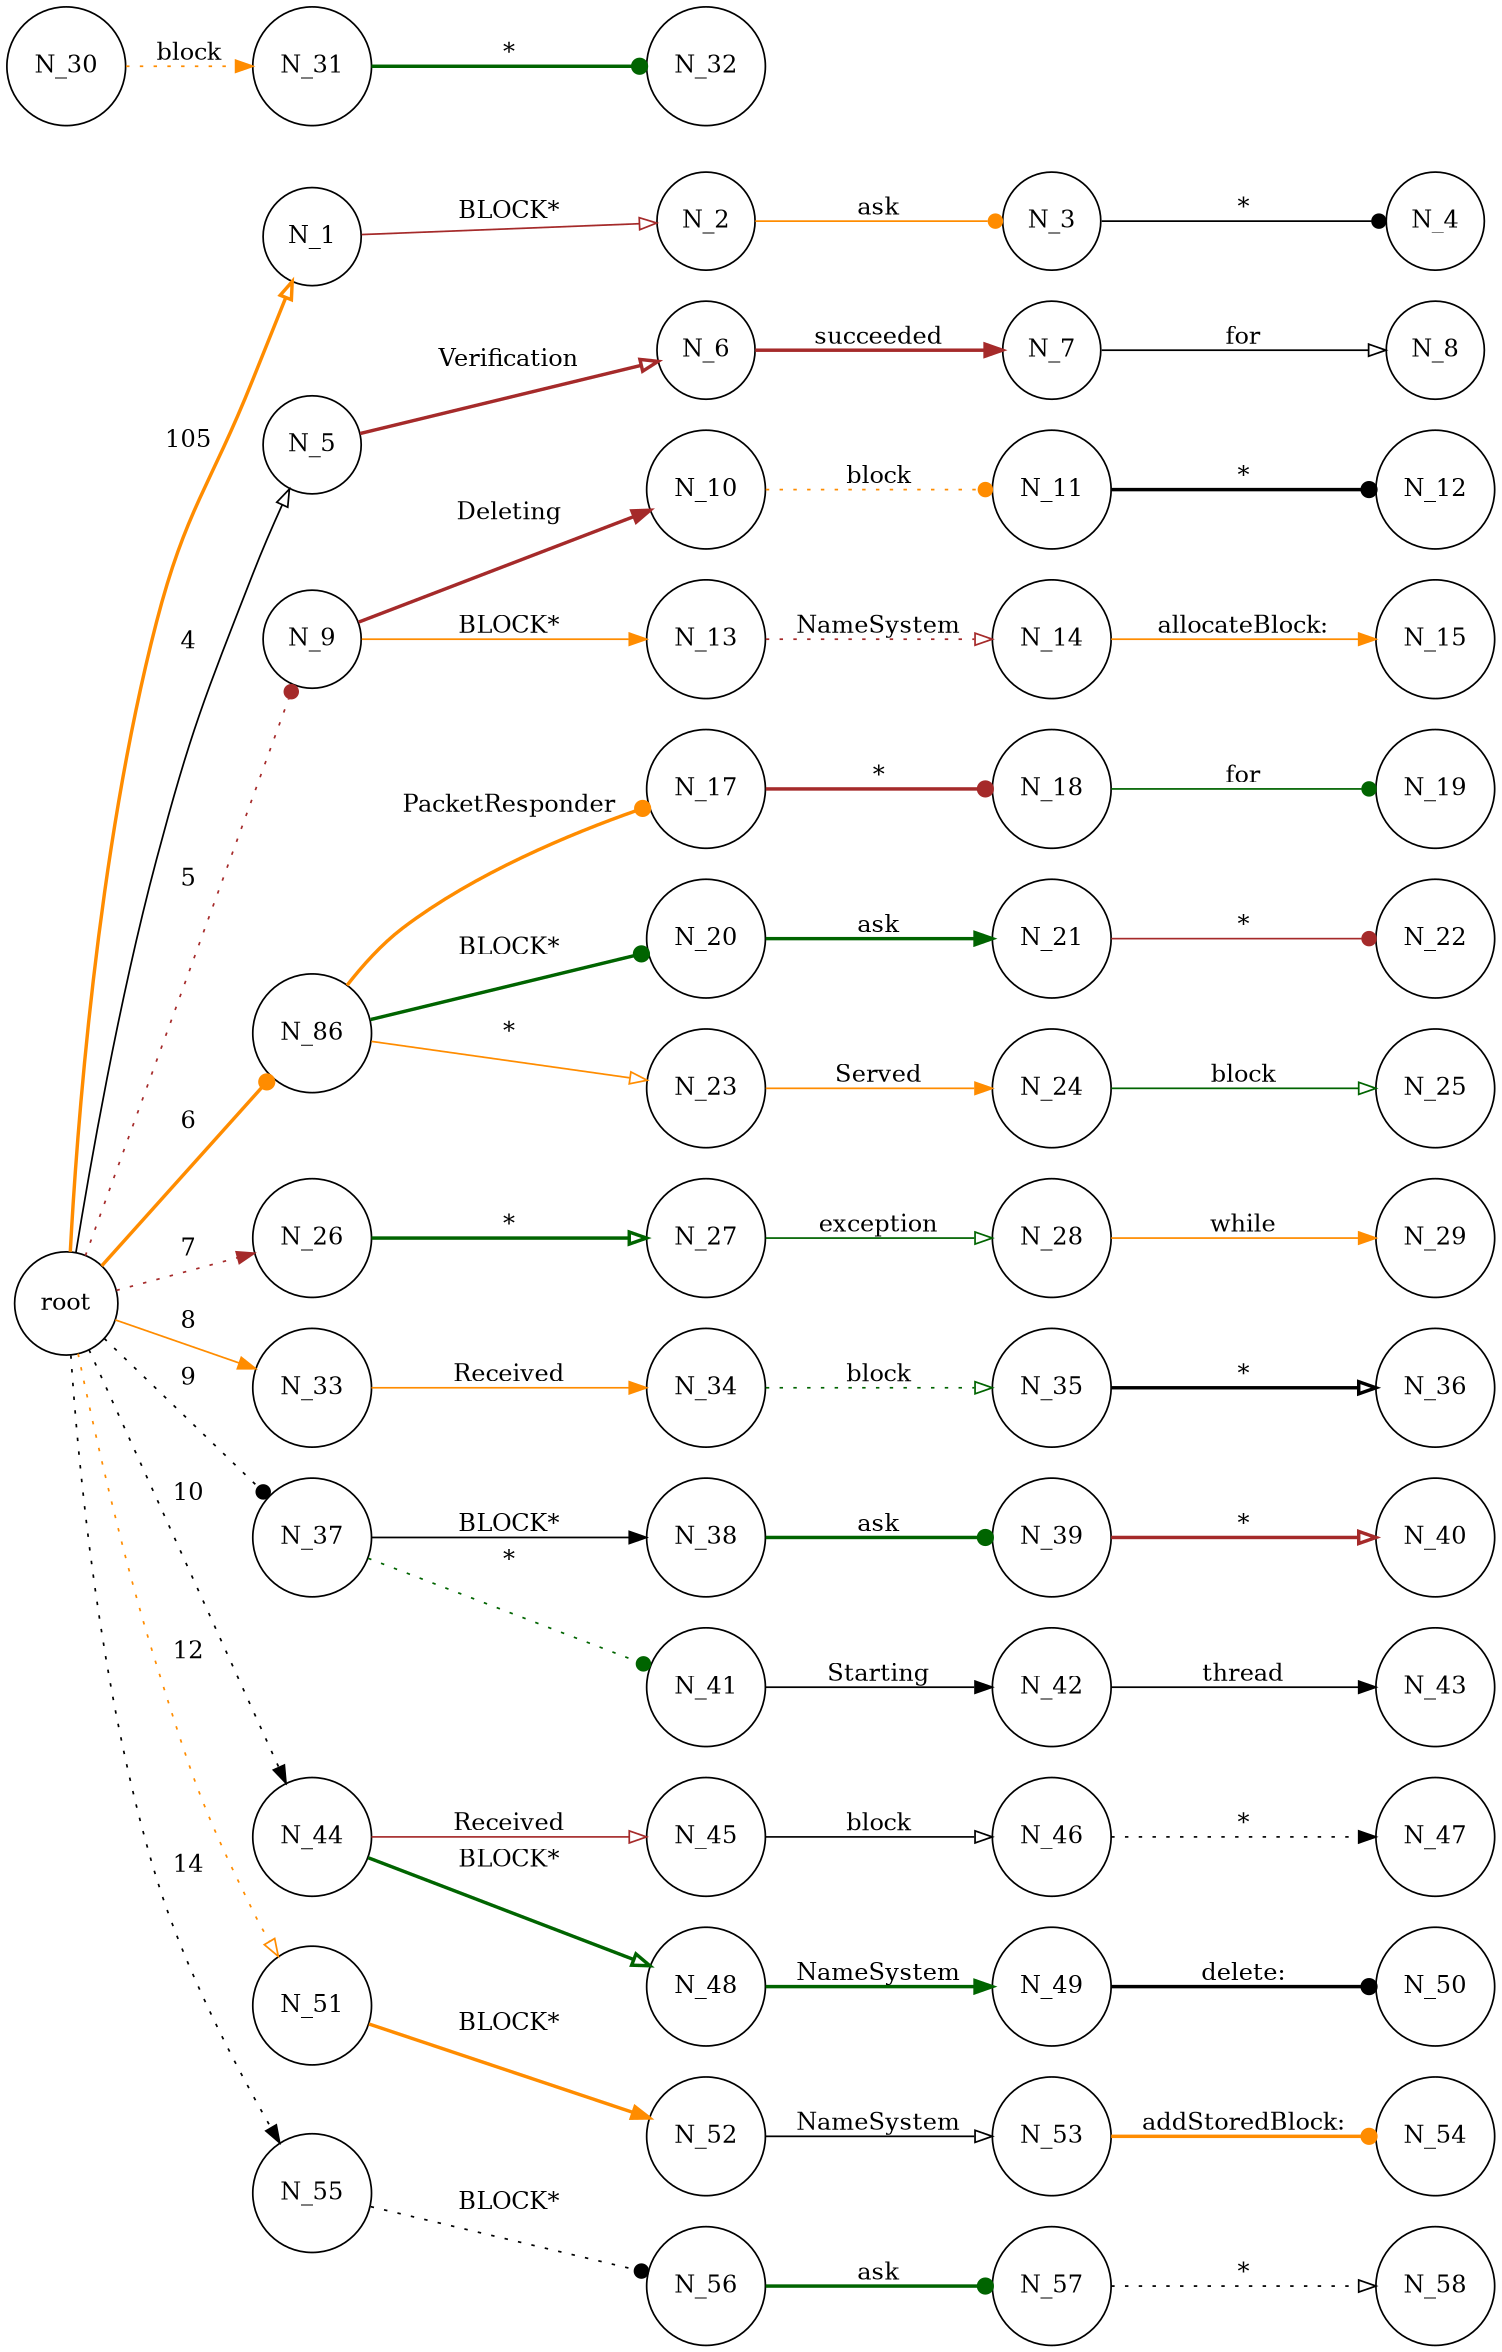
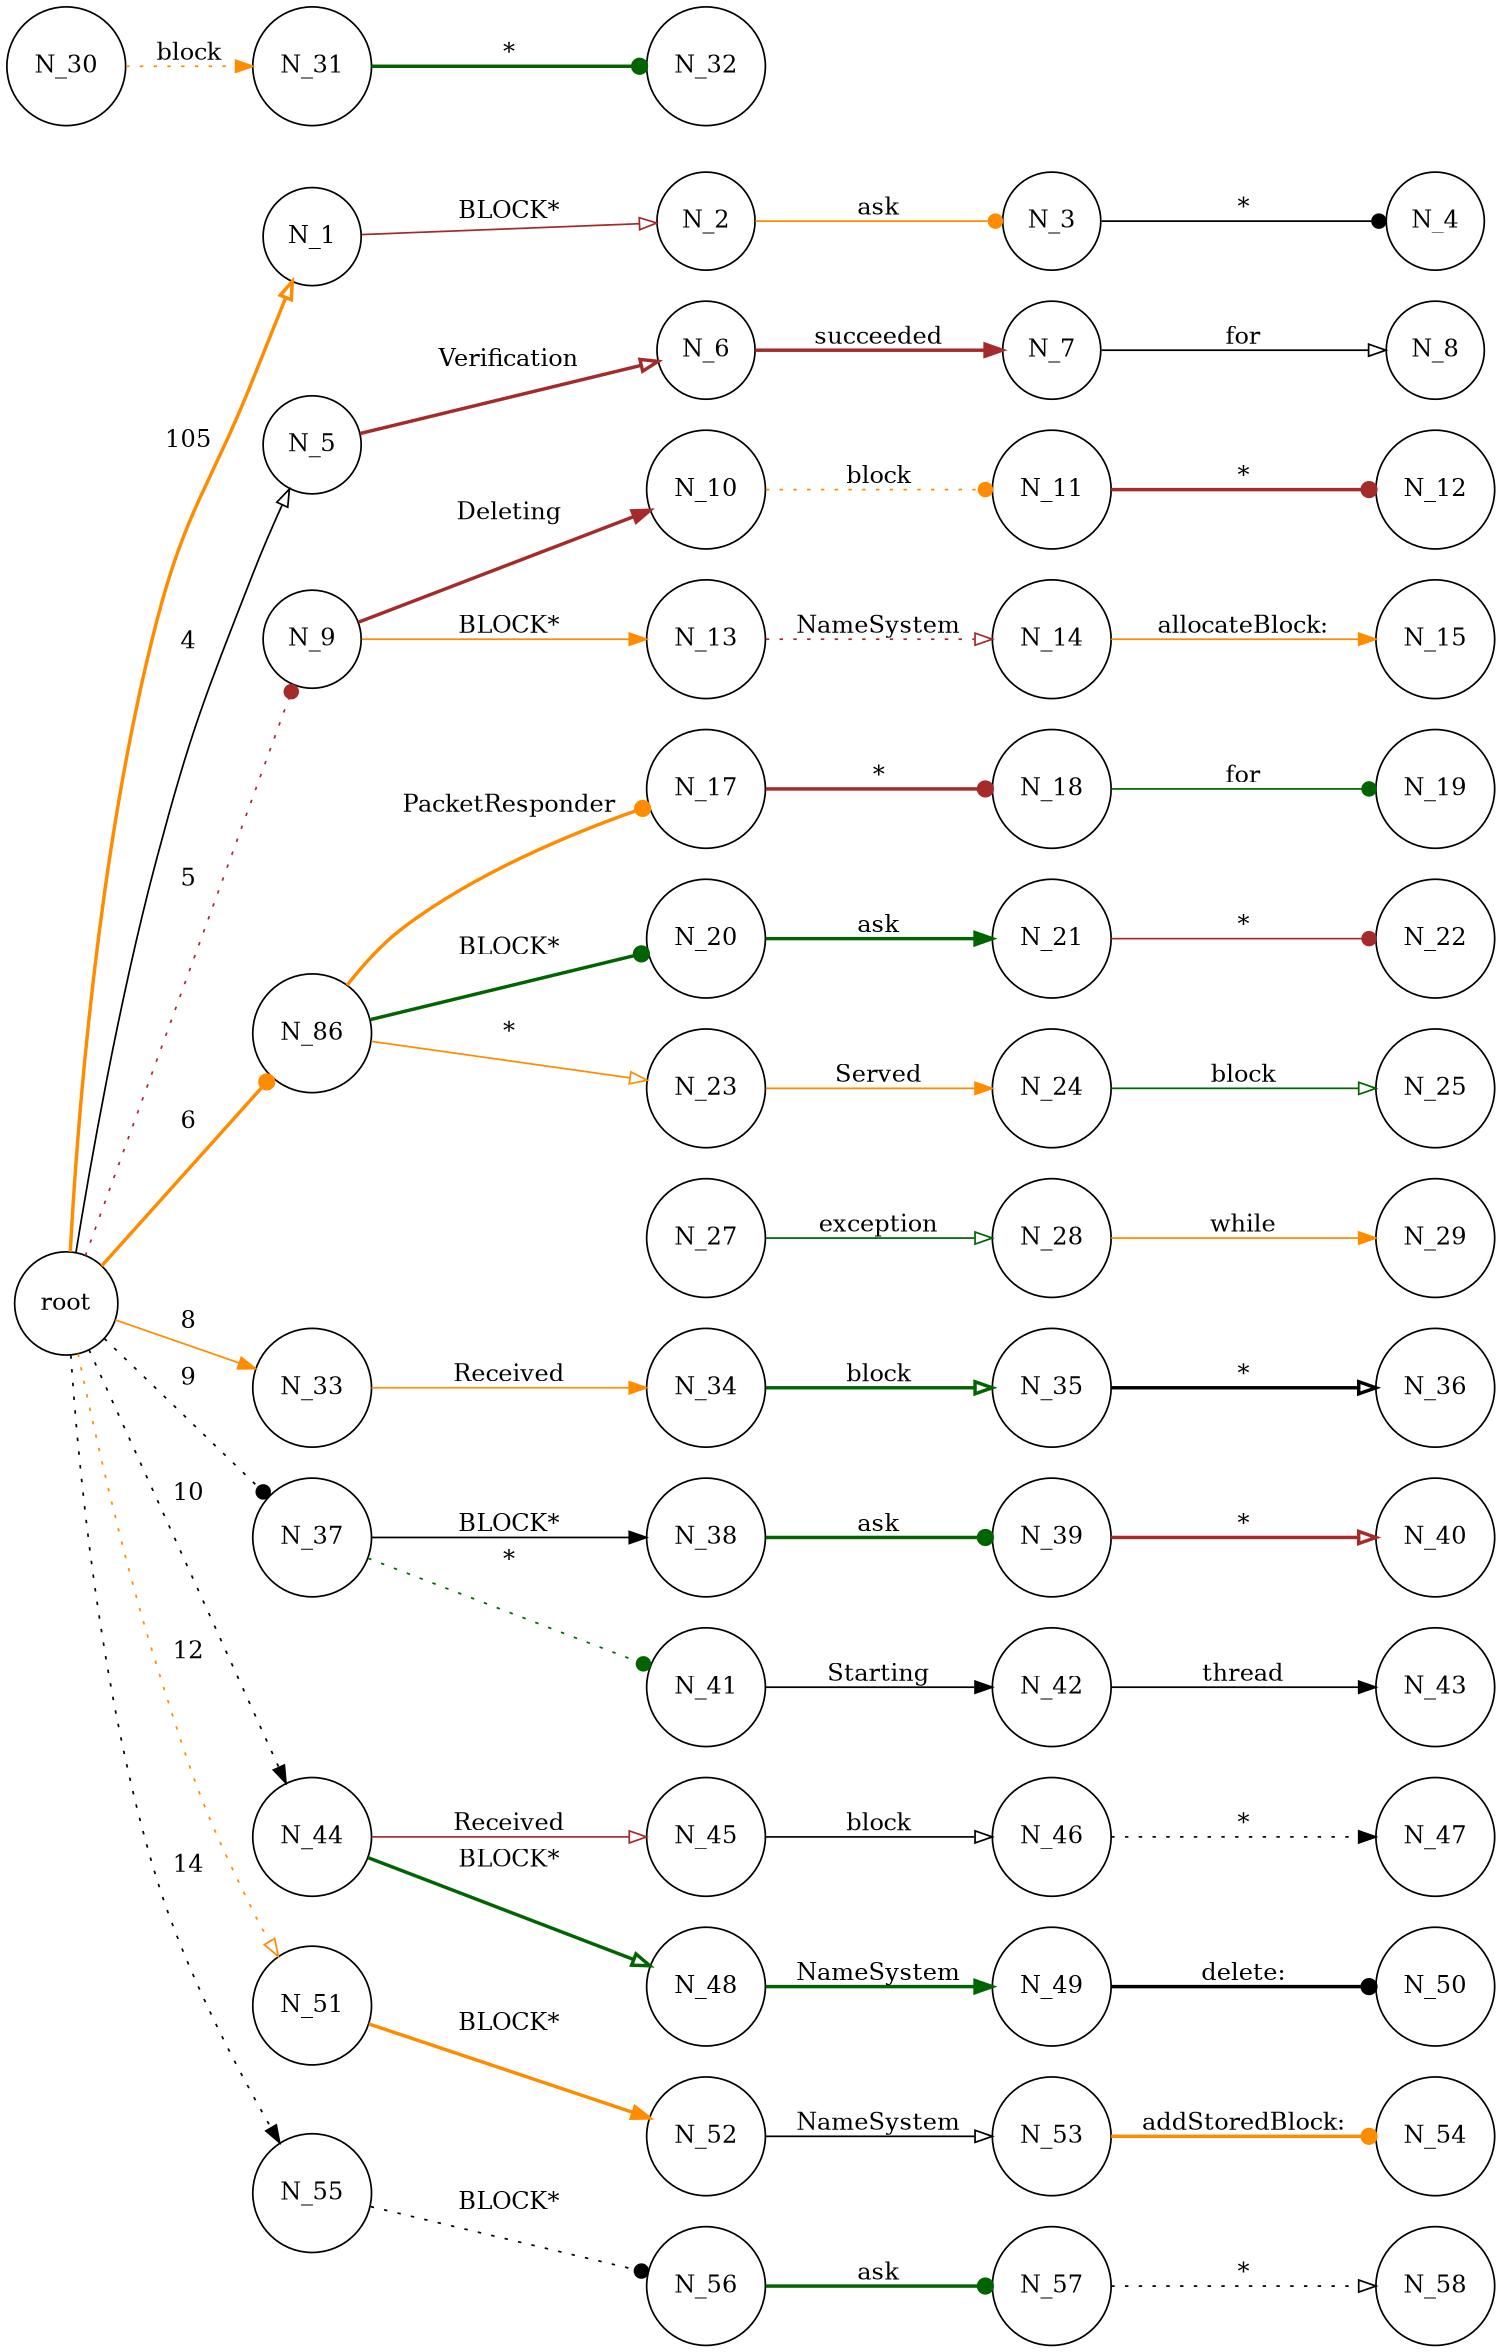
edge "N_11" -> "N_12": color black -> brown
node "N_26": removed
edge "N_34" -> "N_35": style dotted -> bold
